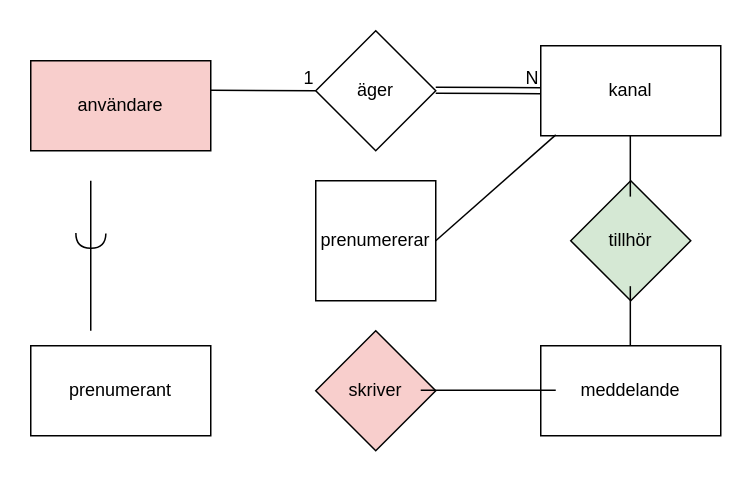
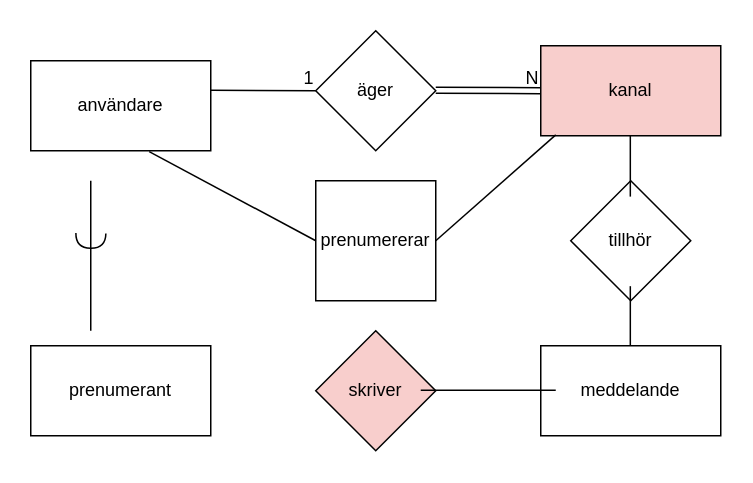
node "kanal": fillcolor #ffffff -> #f8cecc
node "användare": fillcolor #f8cecc -> #ffffff
edge "användare" -- "prenumererar": added
node "tillhör": fillcolor #d5e8d4 -> #ffffff
